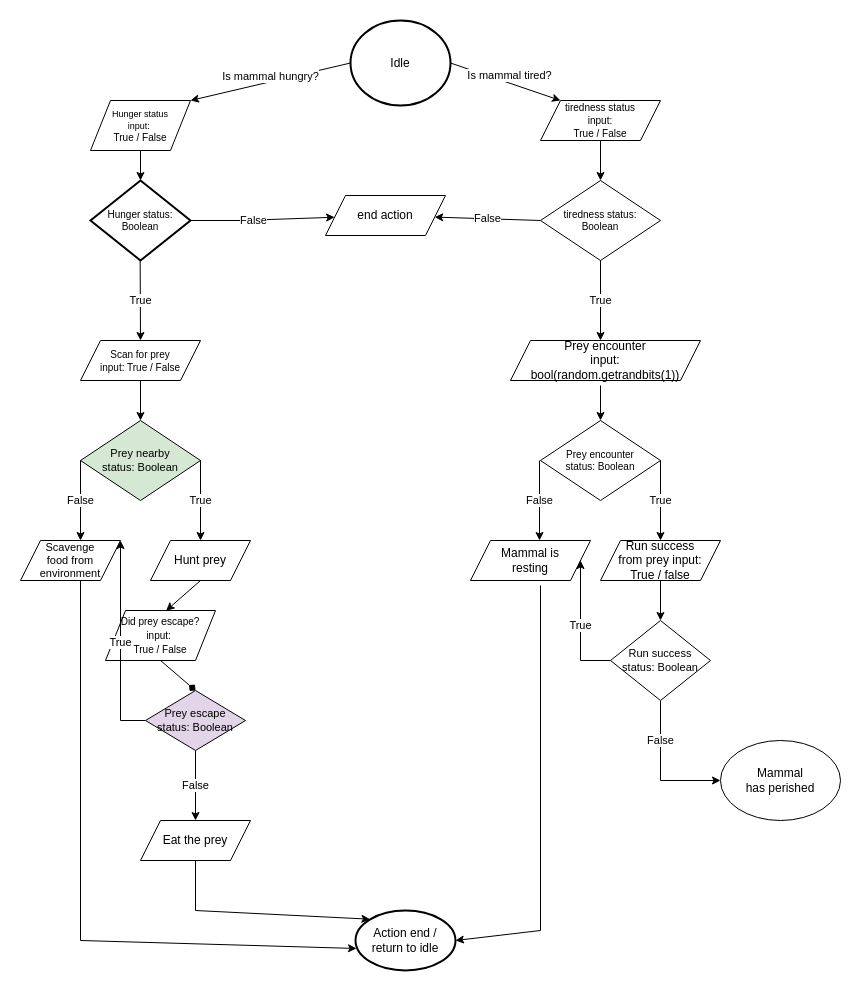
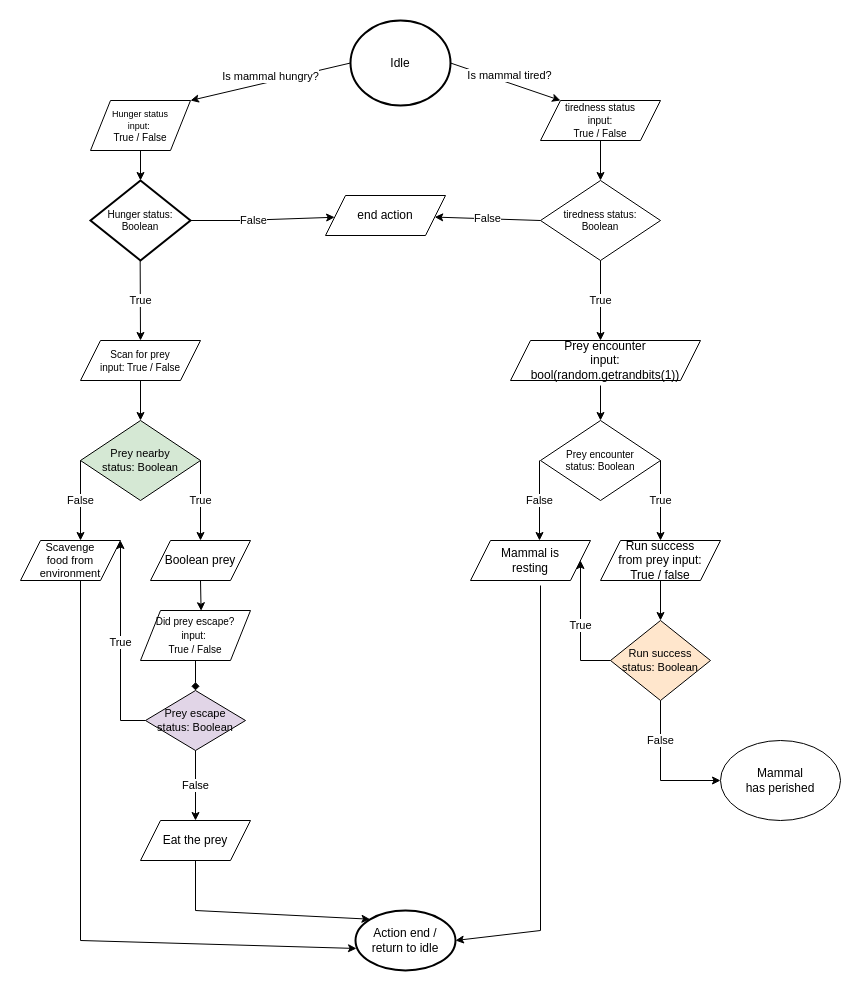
node "Hunt prey": label "Hunt prey" -> "Boolean prey"
node "Did prey escape? input: True / False": moved (161, 636) -> (196, 636)
node "Run success status: Boolean": fillcolor #ffffff -> #ffe6cc
